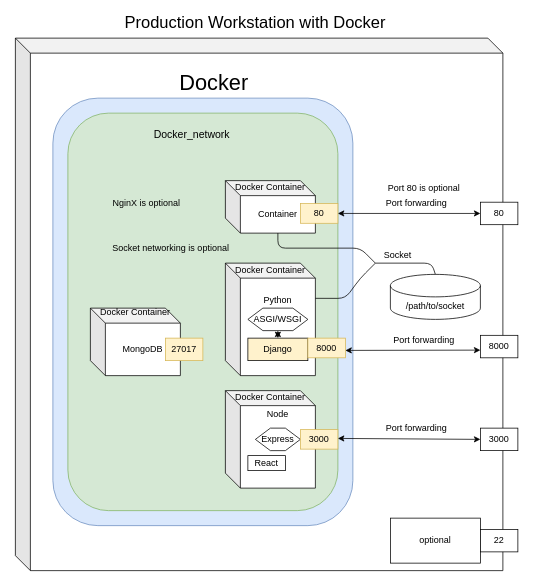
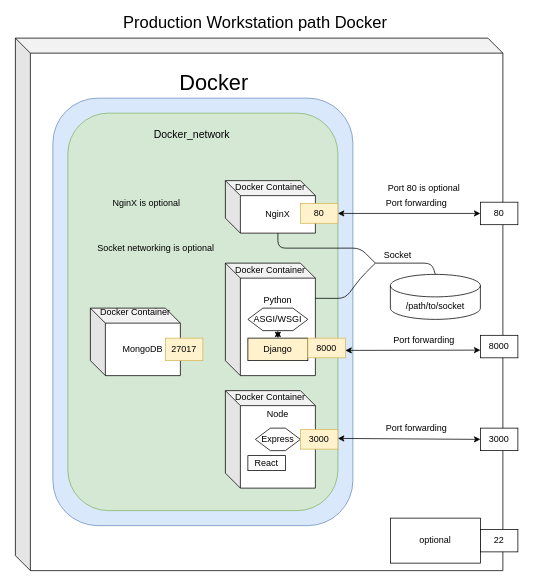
node "Production Workstation with Docker": label "Production Workstation with Docker" -> "Production Workstation path Docker"
node "Container": label "Container" -> "NginX"
node "Socket networking is optional": moved (171, 248) -> (156, 248)
